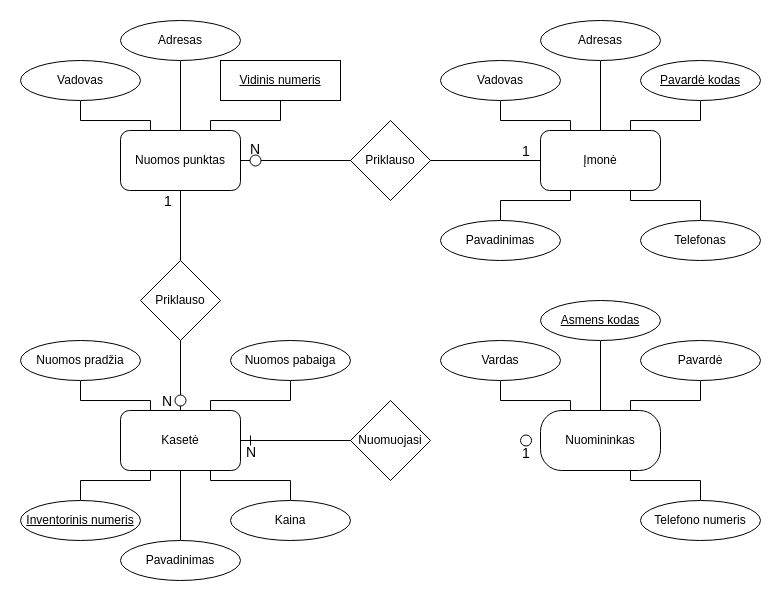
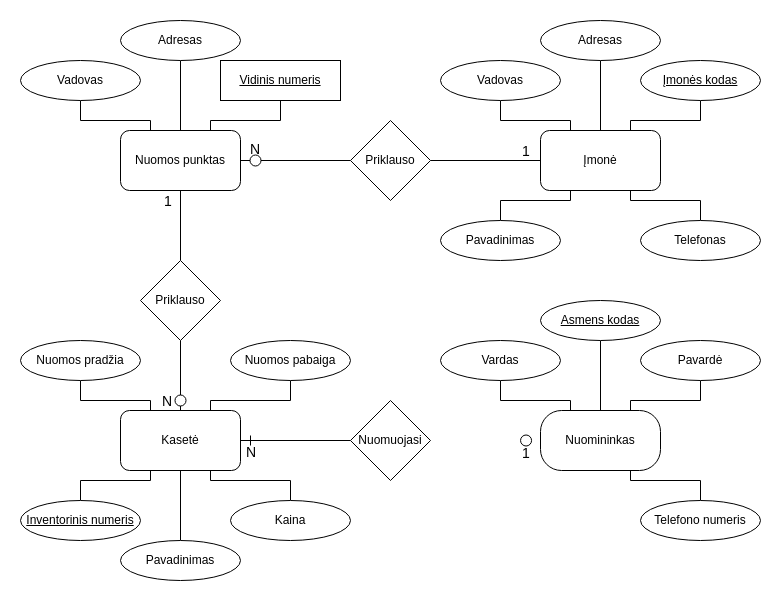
node "Pavardė kodas": label "Pavardė kodas" -> "Įmonės kodas"
